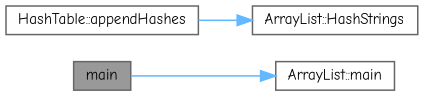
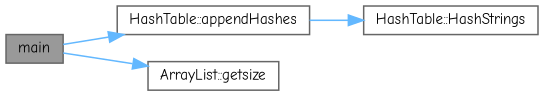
node "ArrayList::HashStrings": label "ArrayList::HashStrings" -> "HashTable::HashStrings"
edge "main" -> "HashTable::appendHashes": added
node "ArrayList::main": label "ArrayList::main" -> "ArrayList::getsize"
